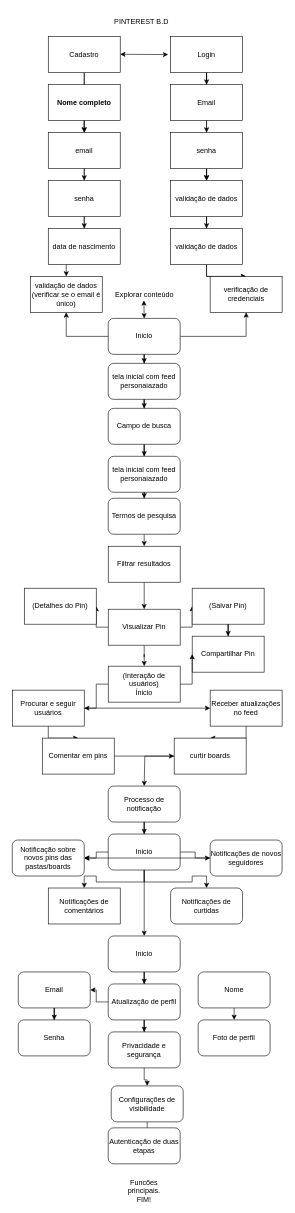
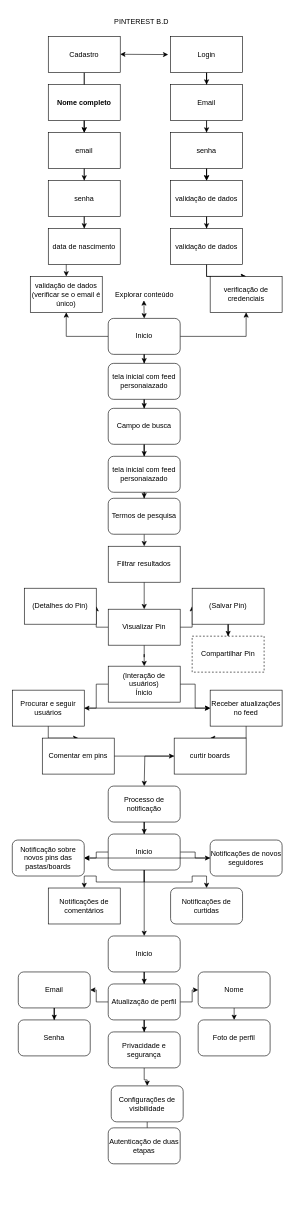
node "Compartilhar Pin": style solid -> dashed
edge "(Interação de usuários) Ínicio" -> "Compartilhar Pin": now "(Interação de usuários) Ínicio" -> "Receber atualizações no feed"
edge "Atualização de perfil" -> "Nome": added
node "Funcões principais. FIM!": removed
